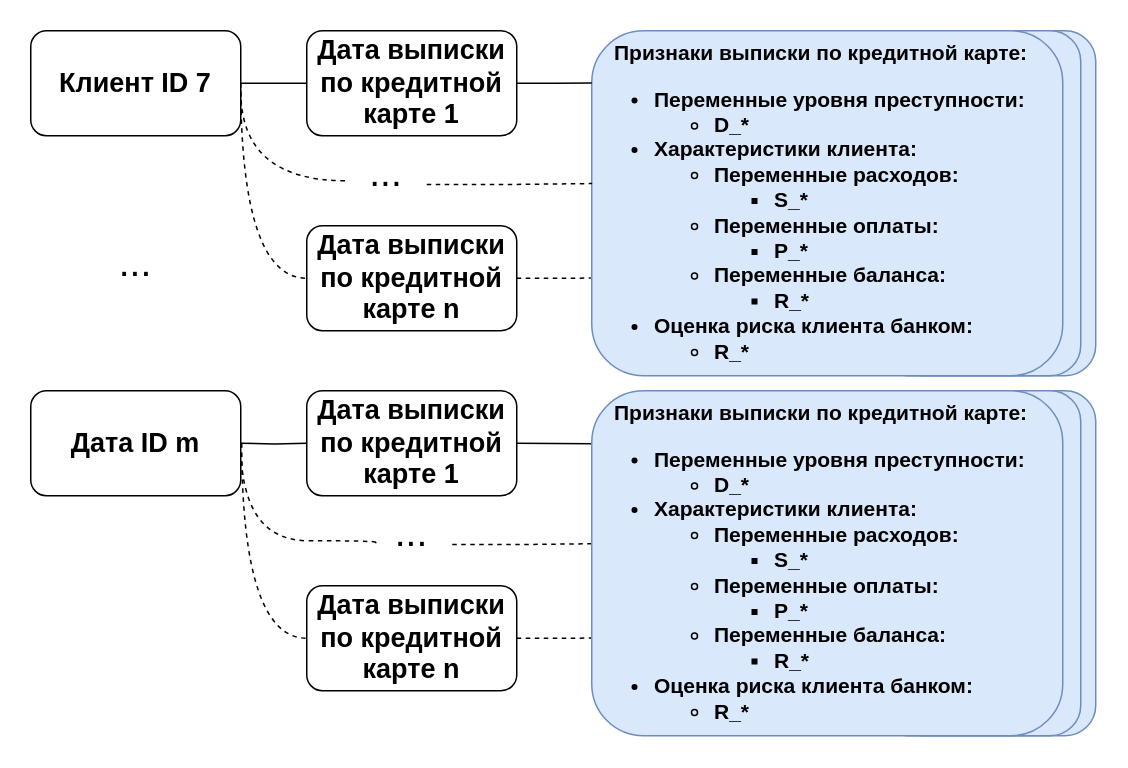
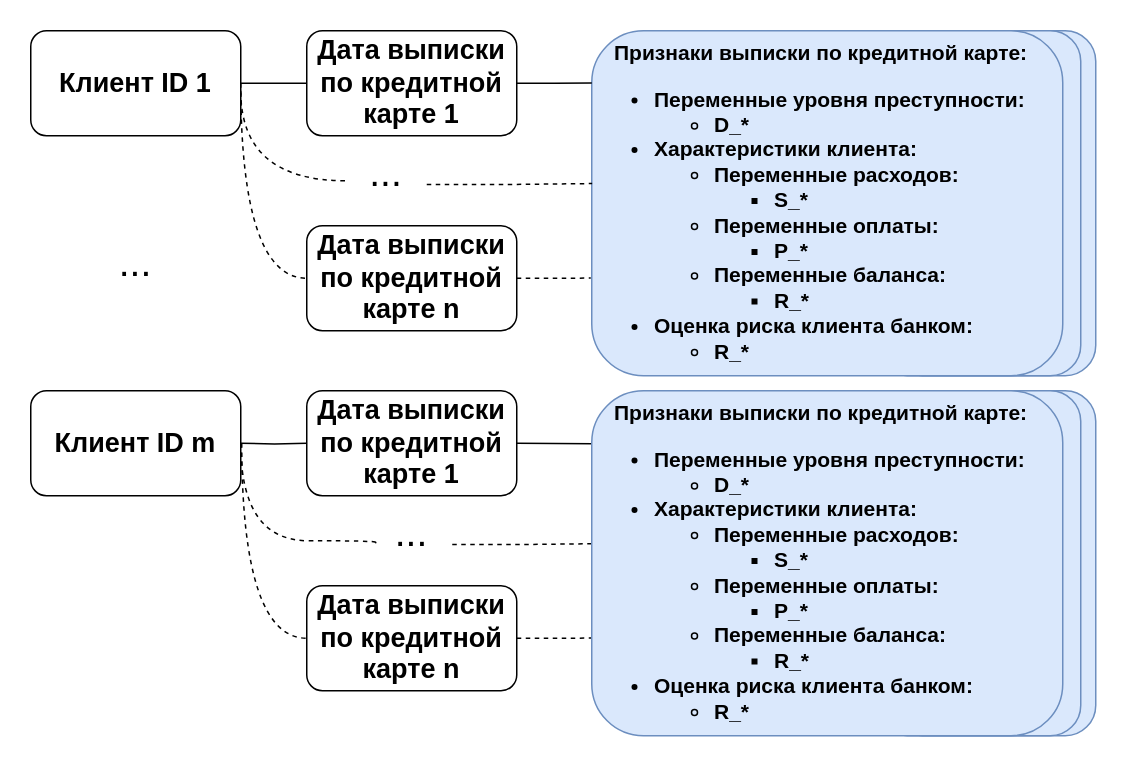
node "Клиент ID 7": label "Клиент ID 7" -> "Клиент ID 1"
node "Дата ID m": label "Дата ID m" -> "Клиент ID m"
